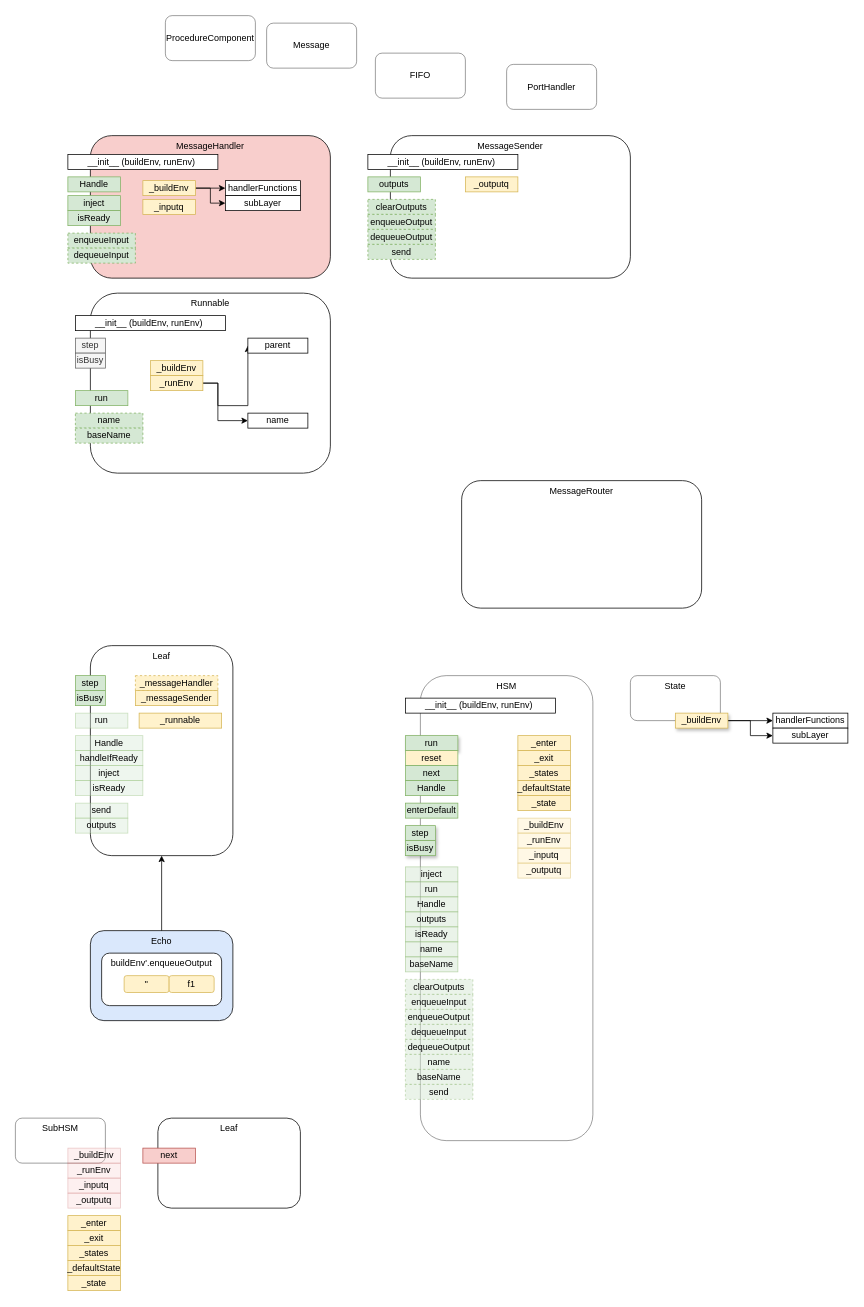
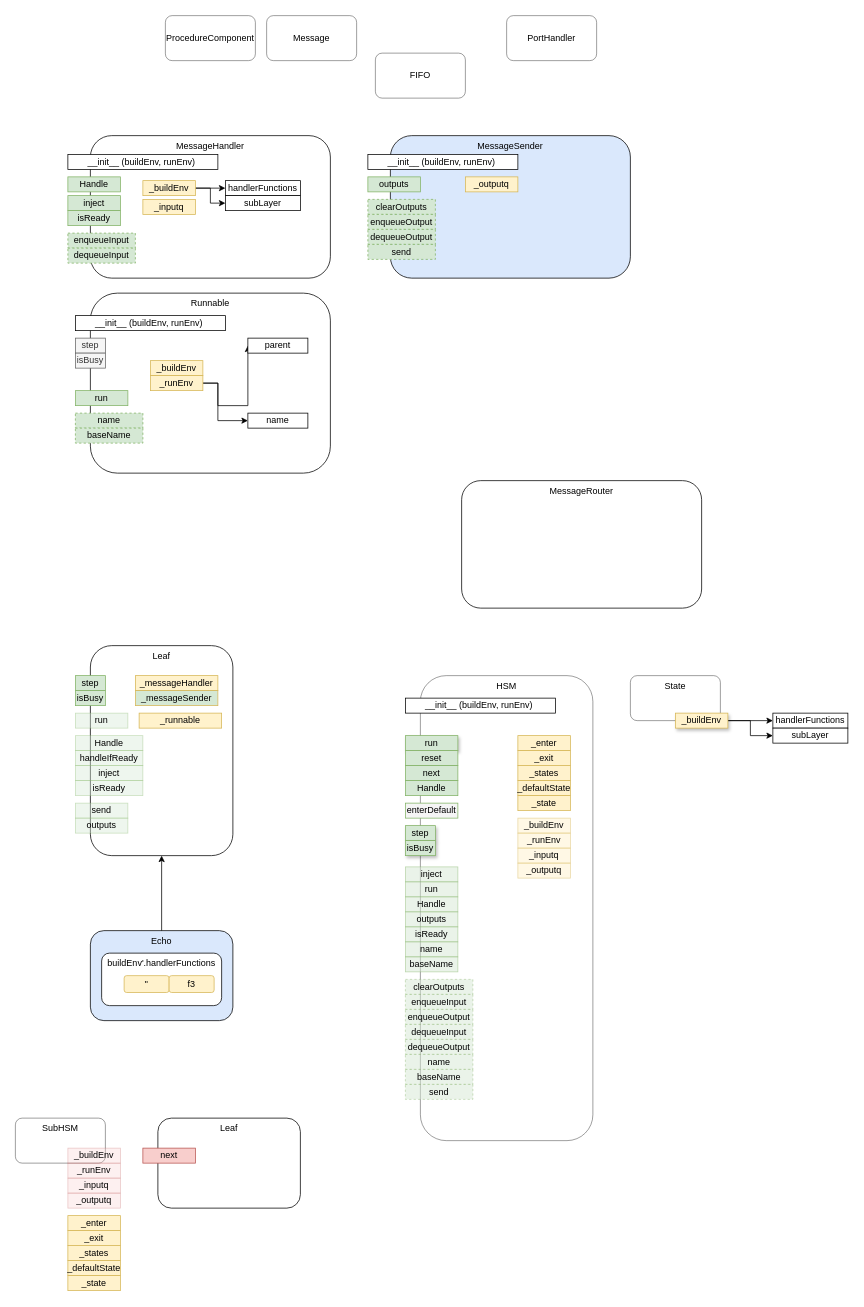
node "Message": moved (312, 45) -> (312, 38)
node "PortHandler": moved (552, 87) -> (552, 38)
node "MessageHandler": fillcolor #f8cecc -> #ffffff
node "MessageSender": fillcolor #ffffff -> #dae8fc
node "_messageHandler": style dashed -> solid
node "_messageSender": fillcolor #fff2cc -> #d5e8d4
node "reset": fillcolor #fff2cc -> #d5e8d4
node "enterDefault": fillcolor #d5e8d4 -> #f5f5f5
node "buildEnv'.enqueueOutput": label "buildEnv'.enqueueOutput" -> "buildEnv'.handlerFunctions"
node "f1": label "f1" -> "f3"
